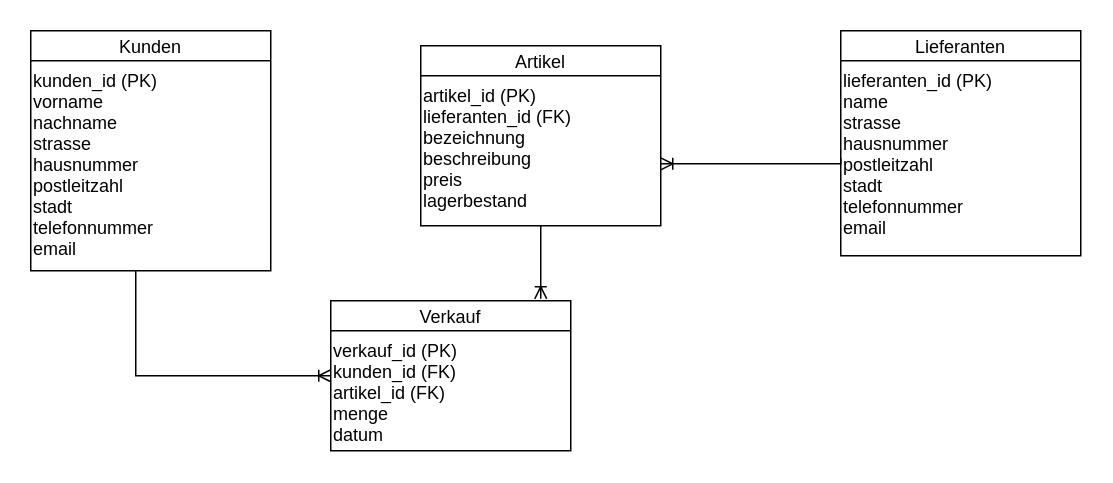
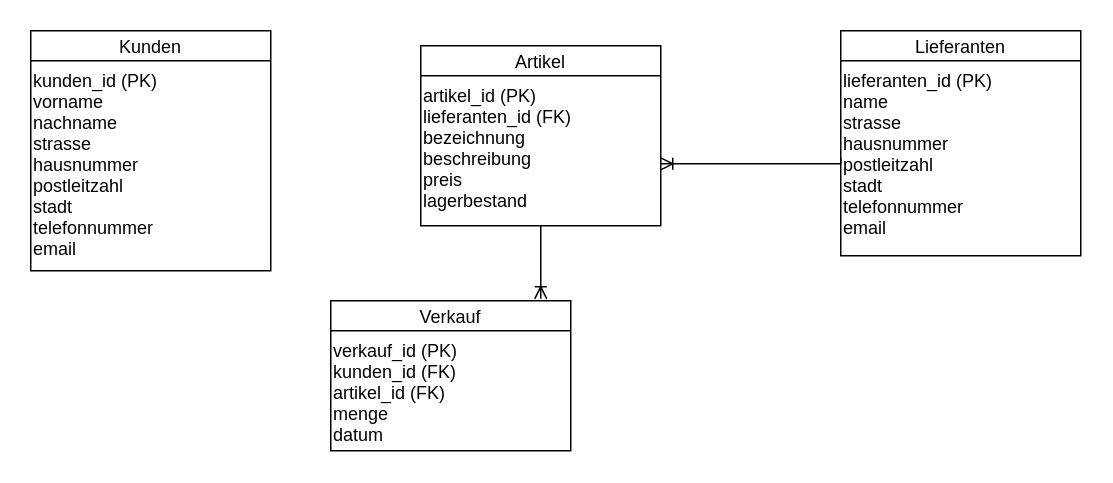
edge "Kunden" -> "Verkauf": removed
